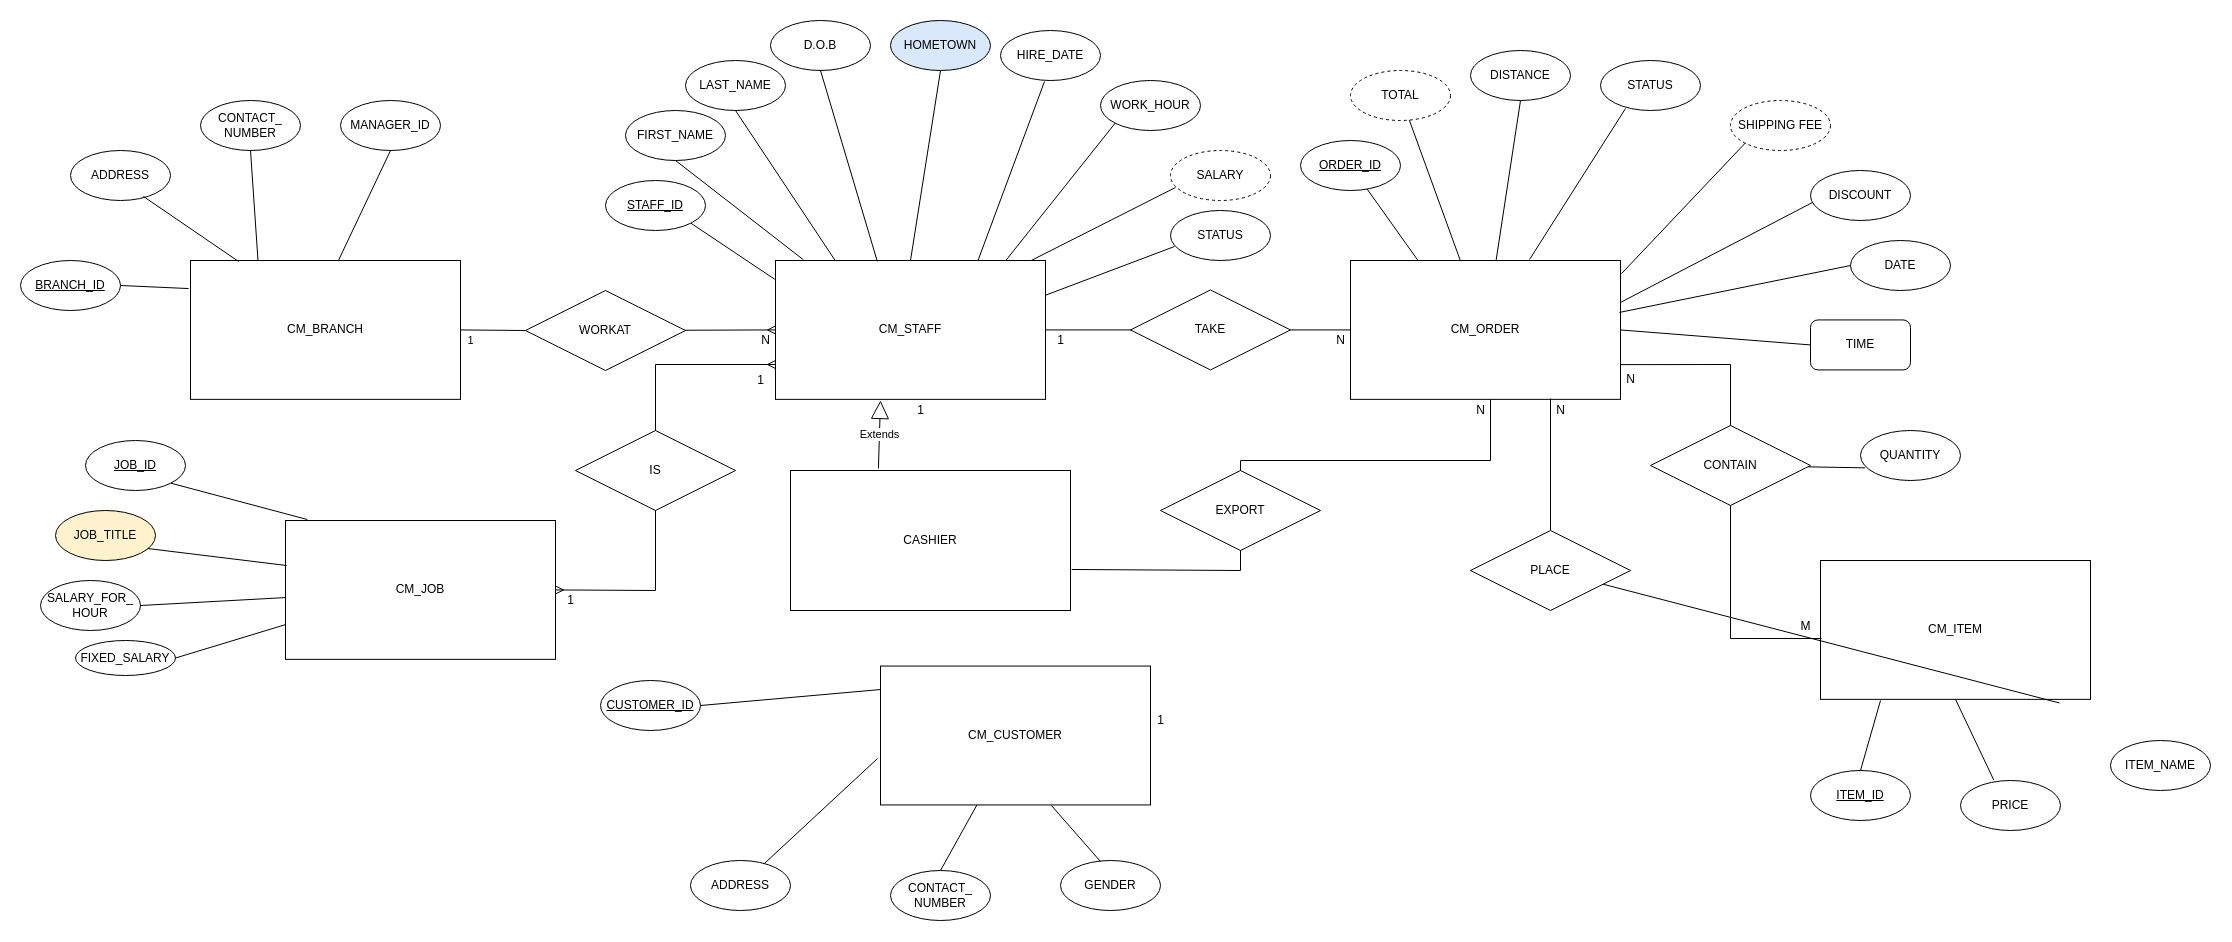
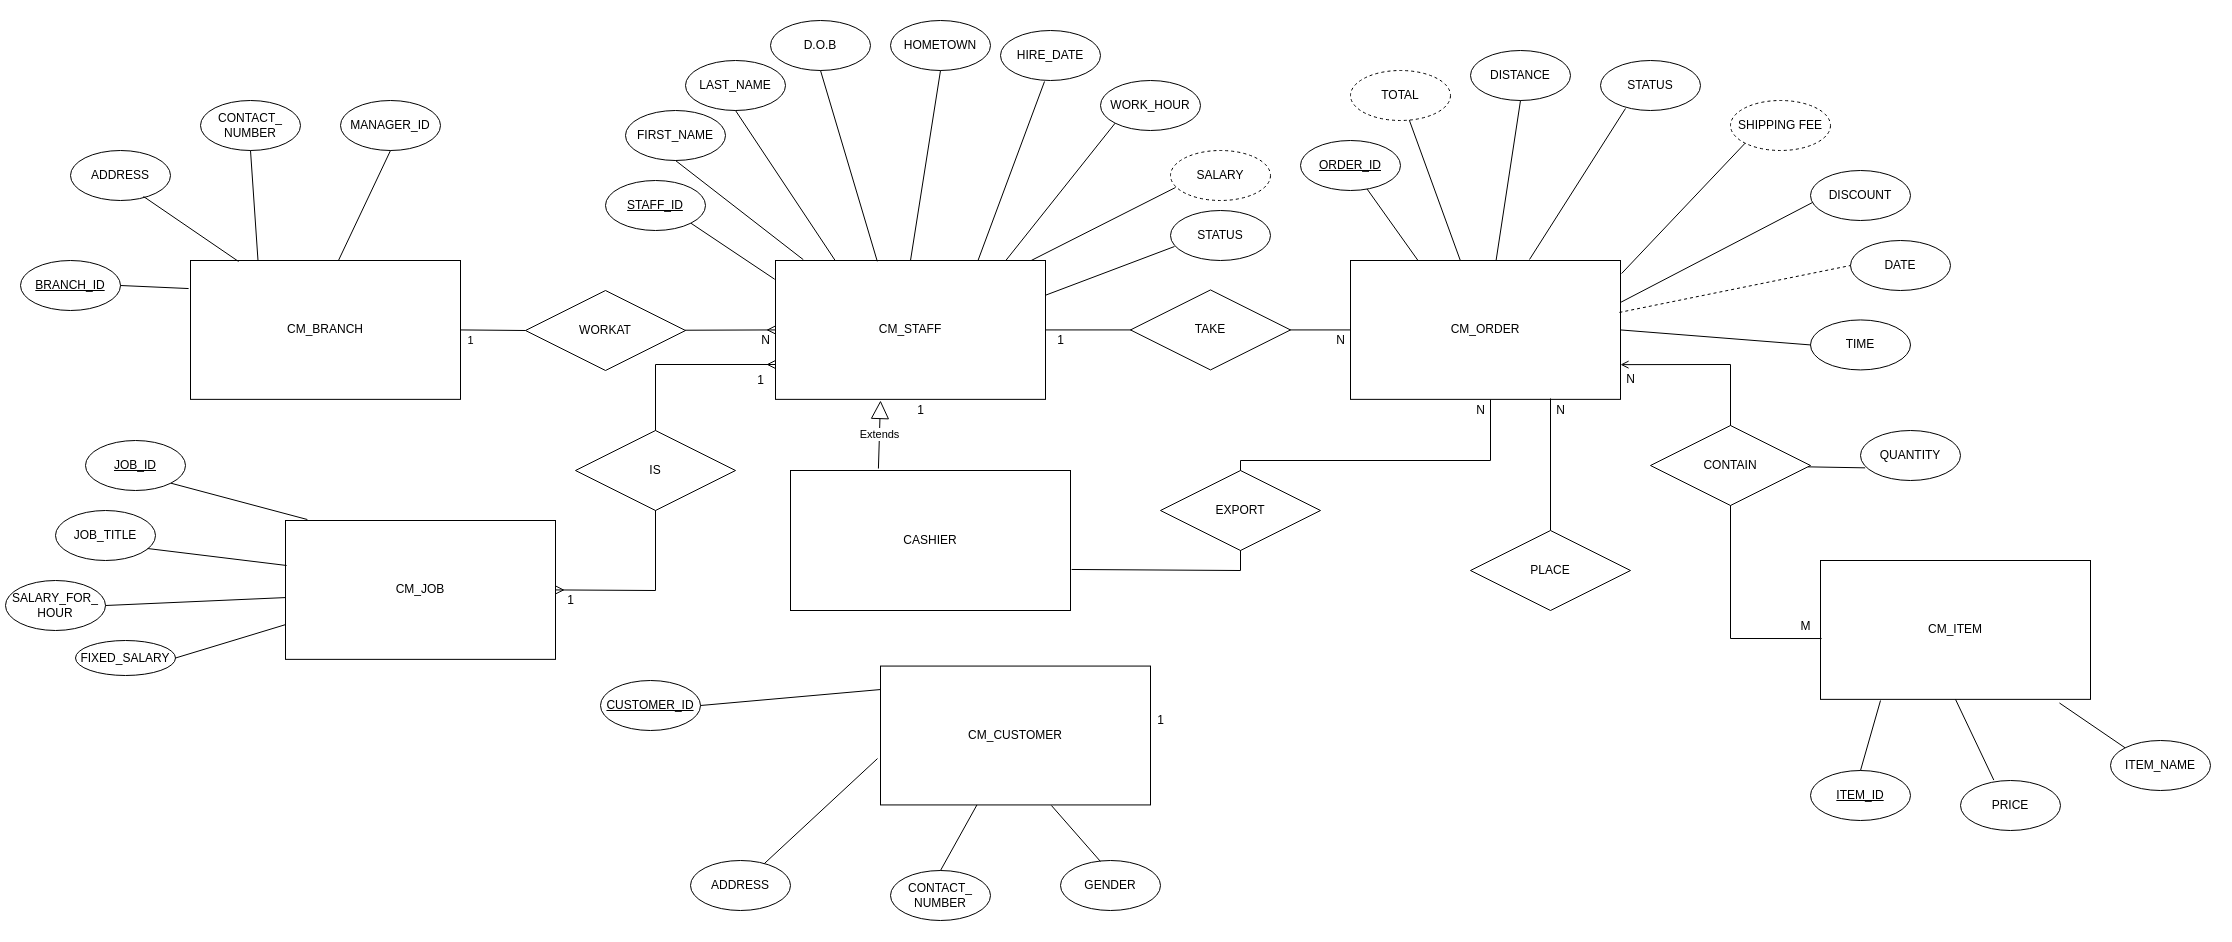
node "HOMETOWN": fillcolor #dae8fc -> #ffffff
edge "DATE" -- "CM_ORDER": style solid -> dashed
node "TIME": shape rounded rectangle -> ellipse
edge "CM_ORDER" -- "CM_ITEM": arrowhead none -> open
node "JOB_TITLE": fillcolor #fff2cc -> #ffffff
node "SALARY_FOR_ HOUR": moved (91, 606) -> (56, 606)
edge "PLACE" -- "CM_ITEM": now "ITEM_NAME" -- "CM_ITEM"
